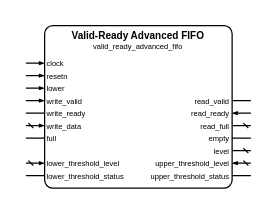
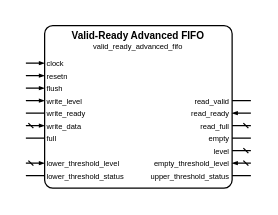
node "lower": label "lower" -> "flush"
node "write_valid": label "write_valid" -> "write_level"
node "upper_threshold_level": label "upper_threshold_level" -> "empty_threshold_level"
